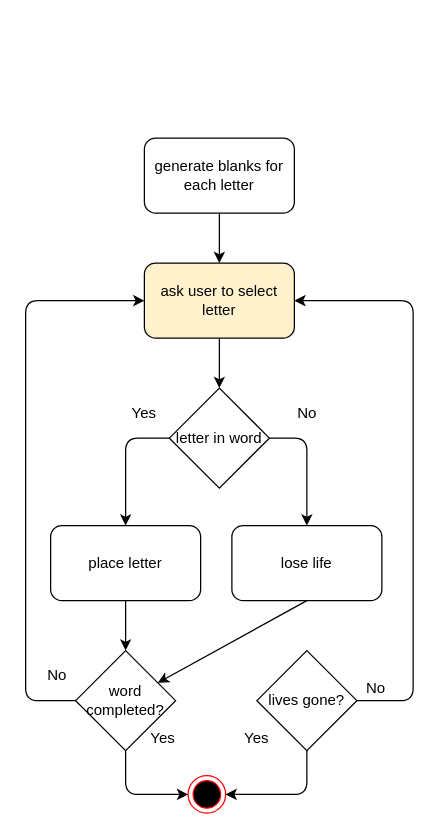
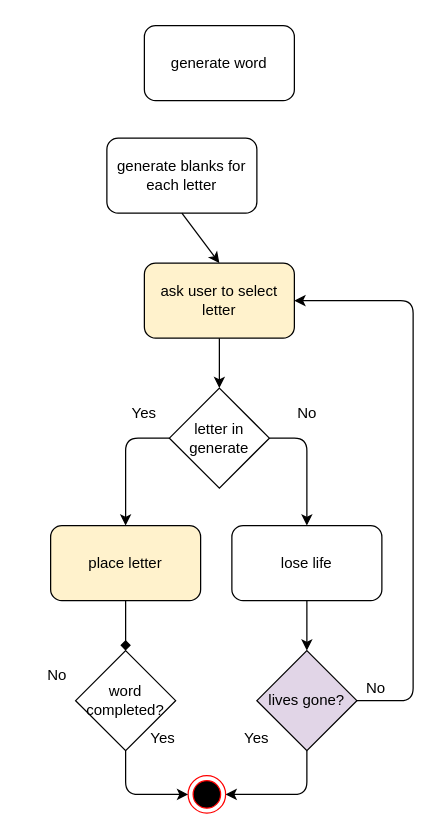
node "generate word": added
node "generate blanks for each letter": moved (219, 176) -> (182, 176)
node "letter in word": label "letter in word" -> "letter in generate"
edge "word completed?" -> "ask user to select letter": removed
node "place letter": fillcolor #ffffff -> #fff2cc
edge "place letter" -> "word completed?": arrowhead classic -> diamond
edge "lose life" -> "word completed?": now "lose life" -> "lives gone?"
node "lives gone?": fillcolor #ffffff -> #e1d5e7
